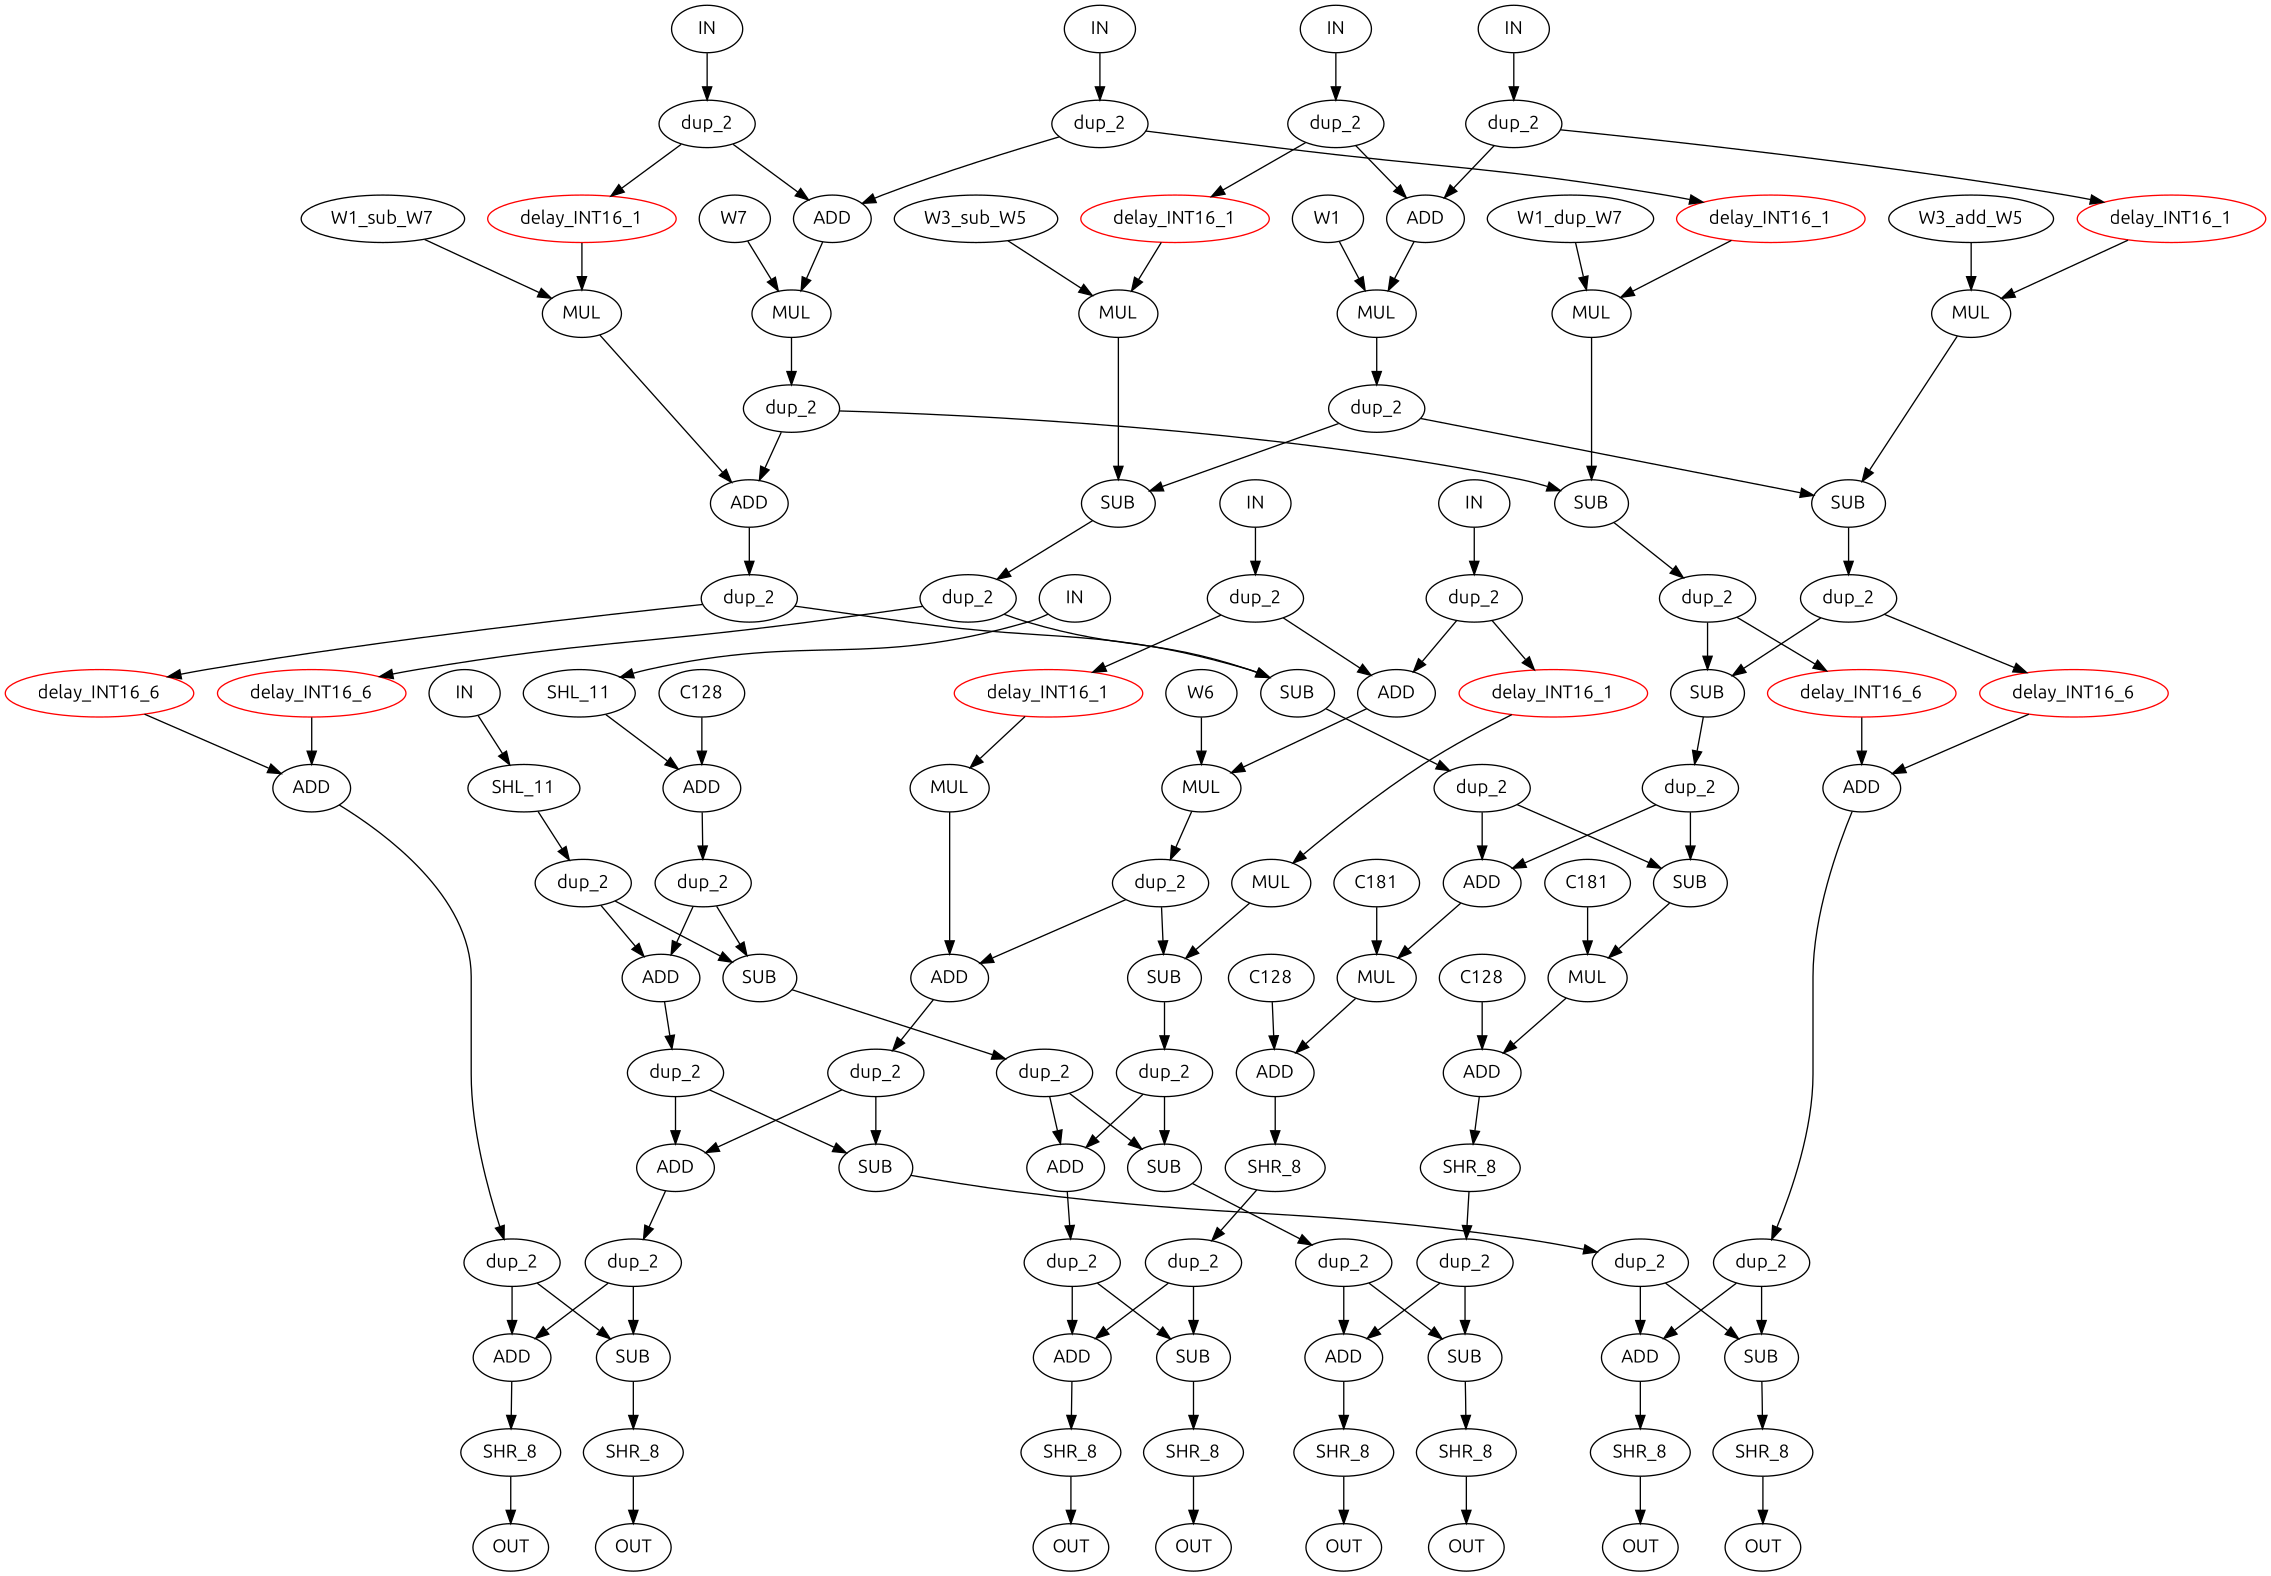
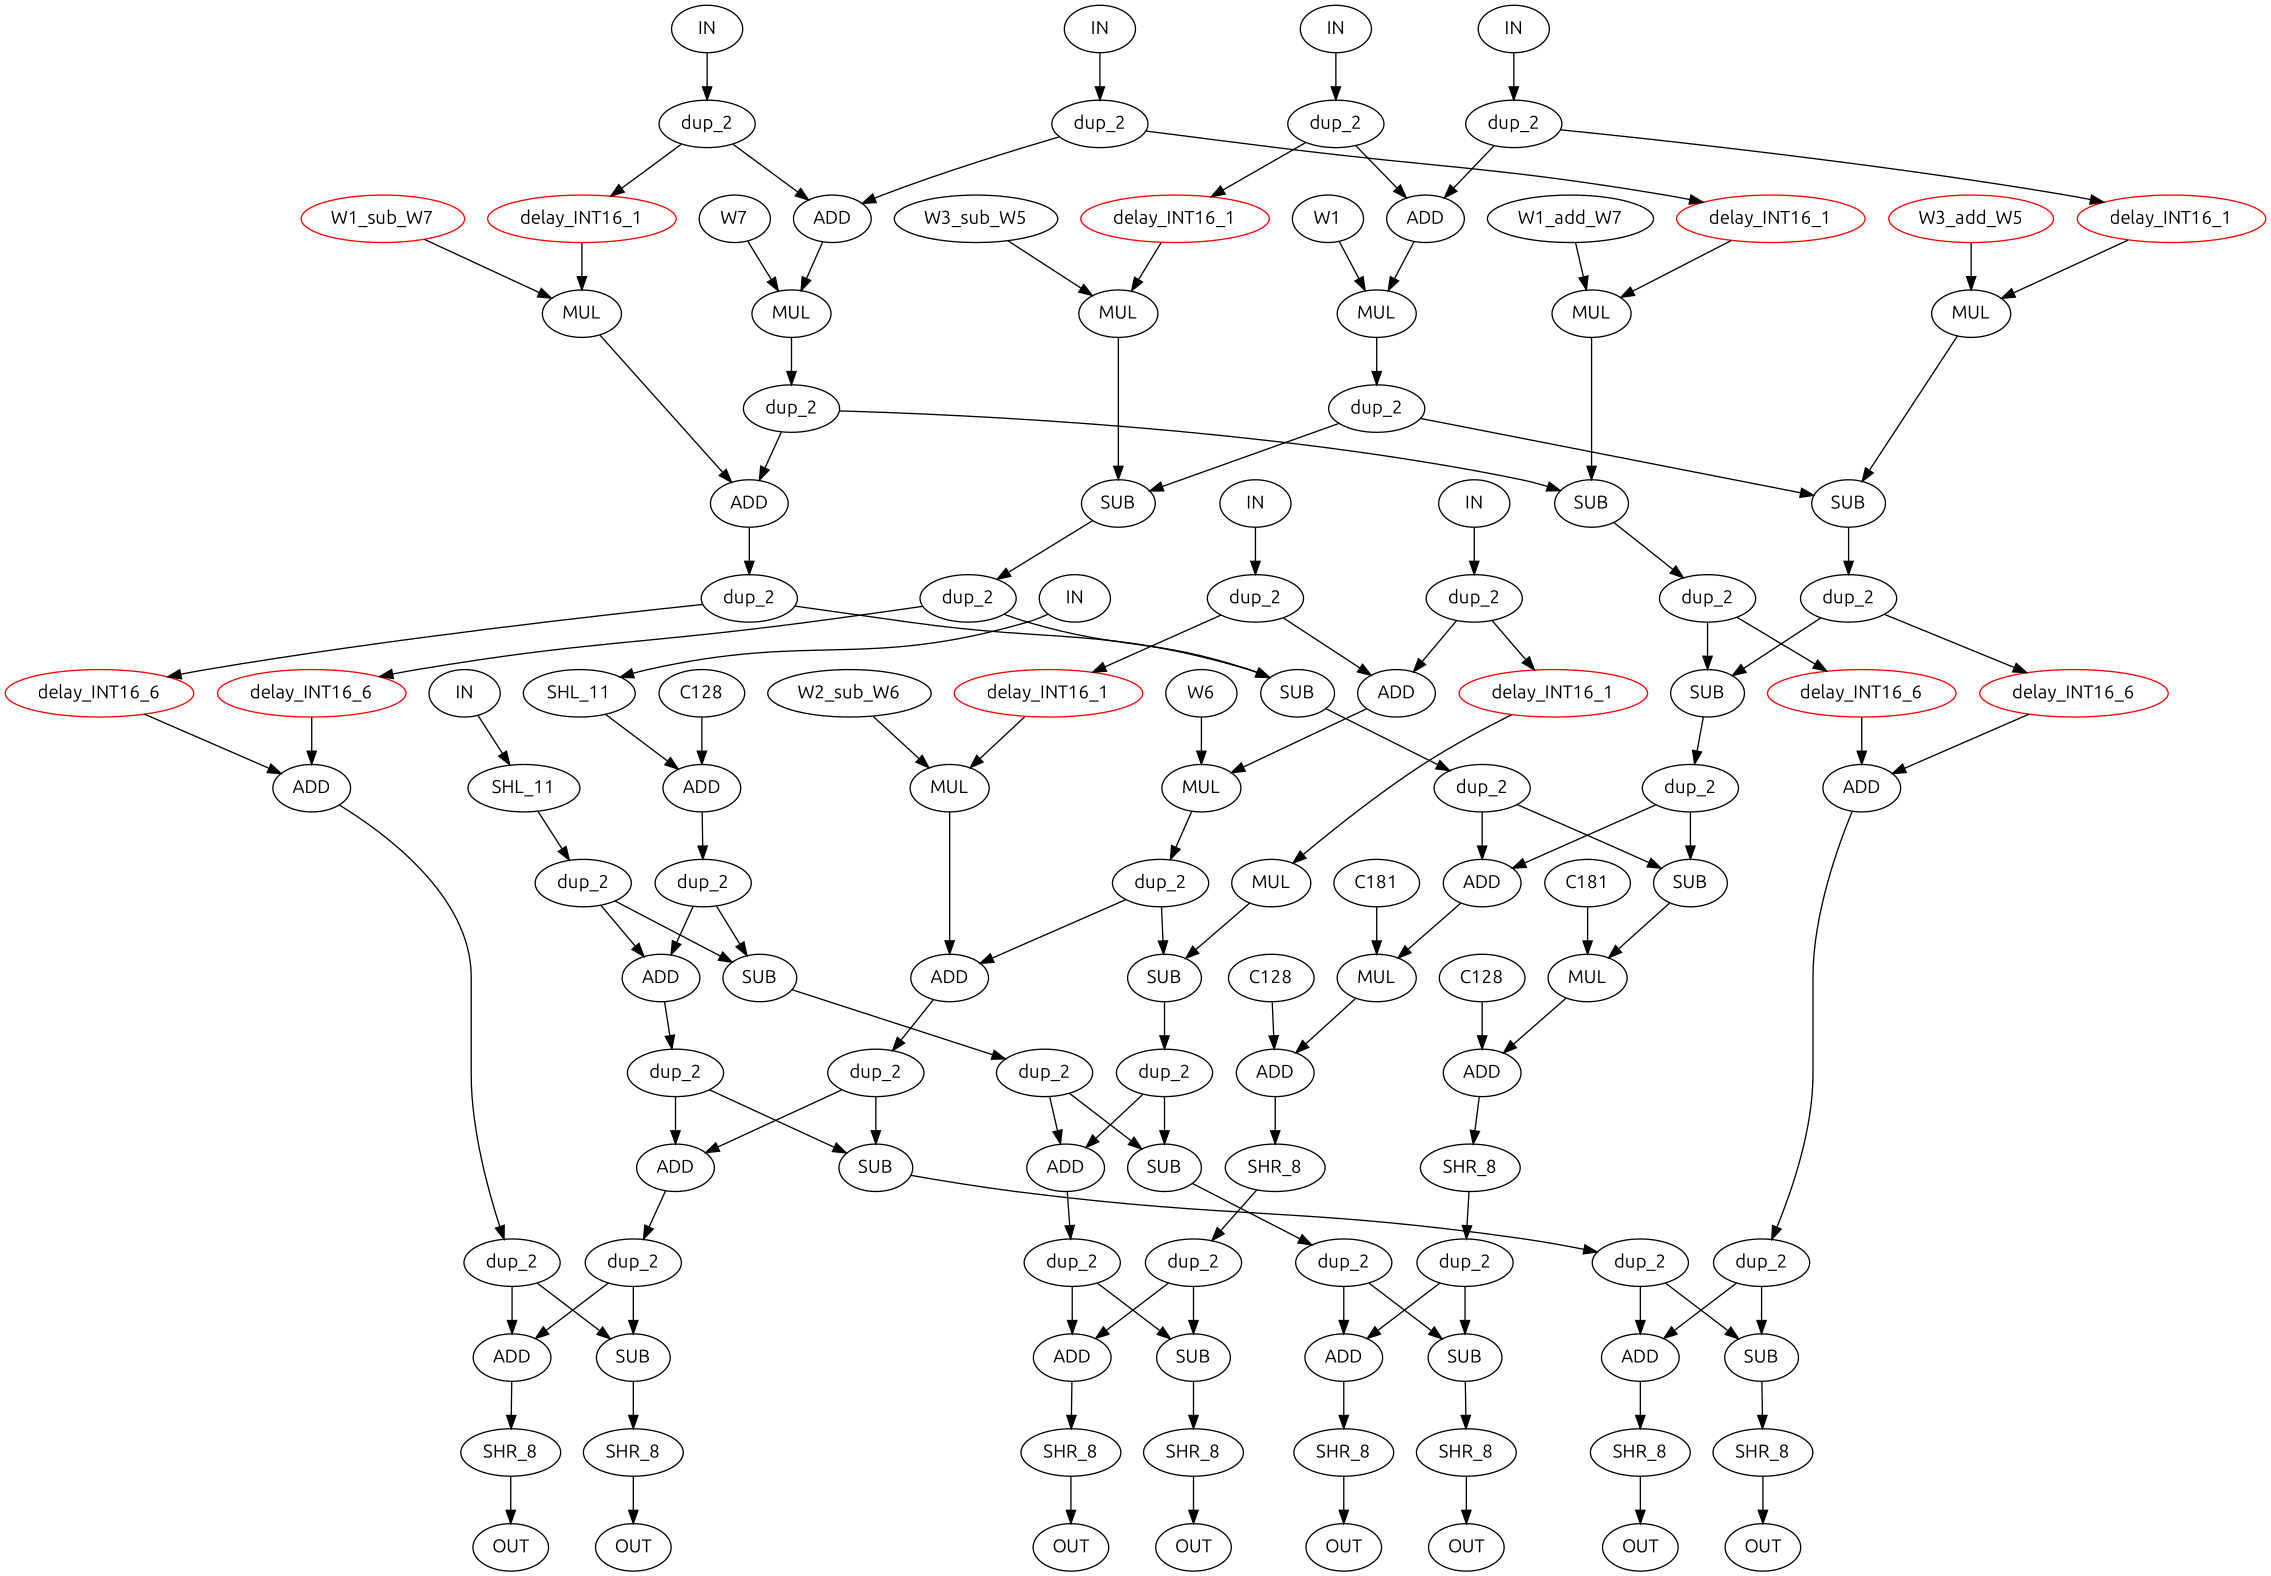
node "W1_sub_W7": color black -> red
node "W1_dup_W7": label "W1_dup_W7" -> "W1_add_W7"
node "W3_add_W5": color black -> red
node "W2_sub_W6": added
